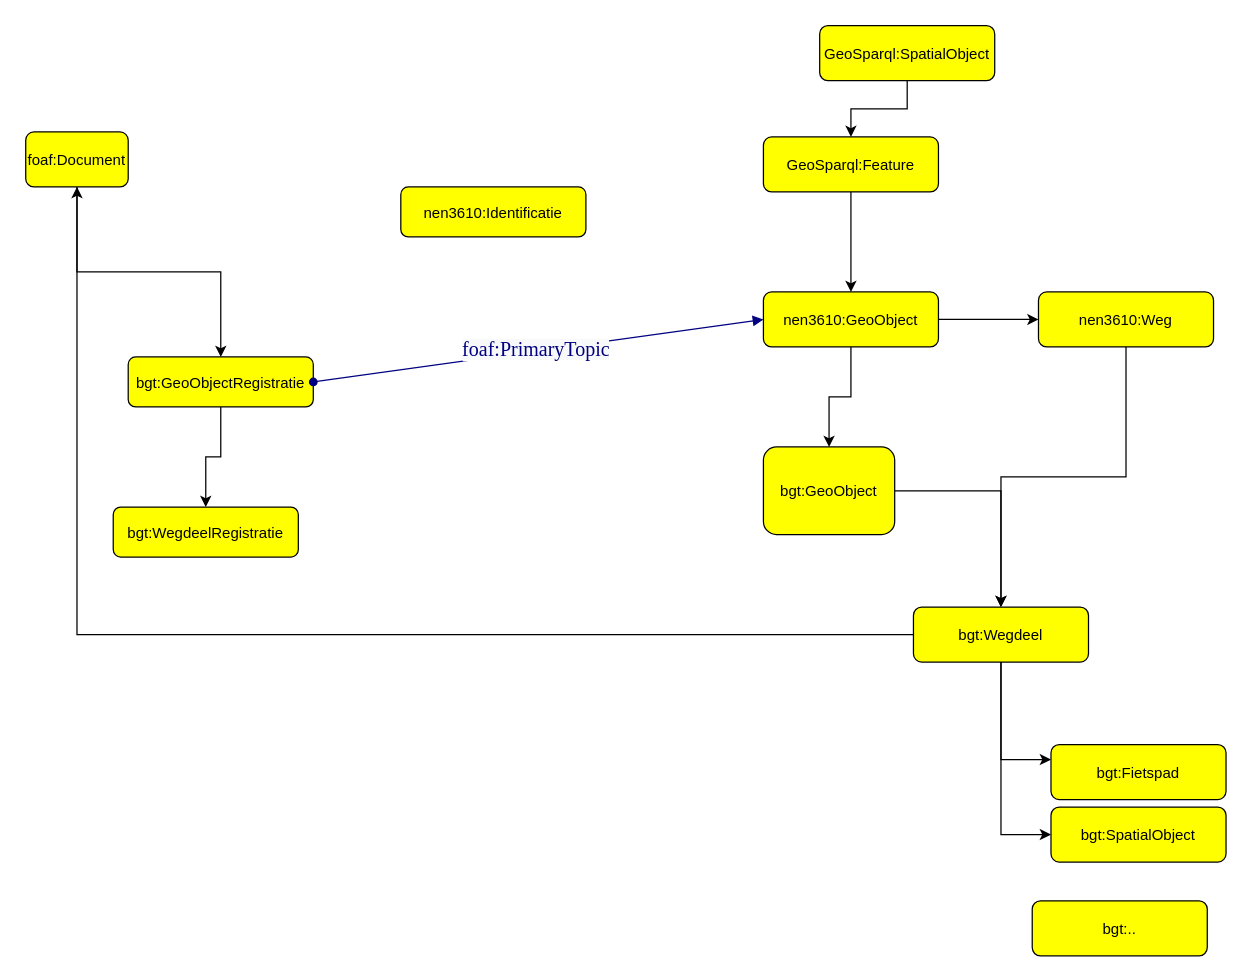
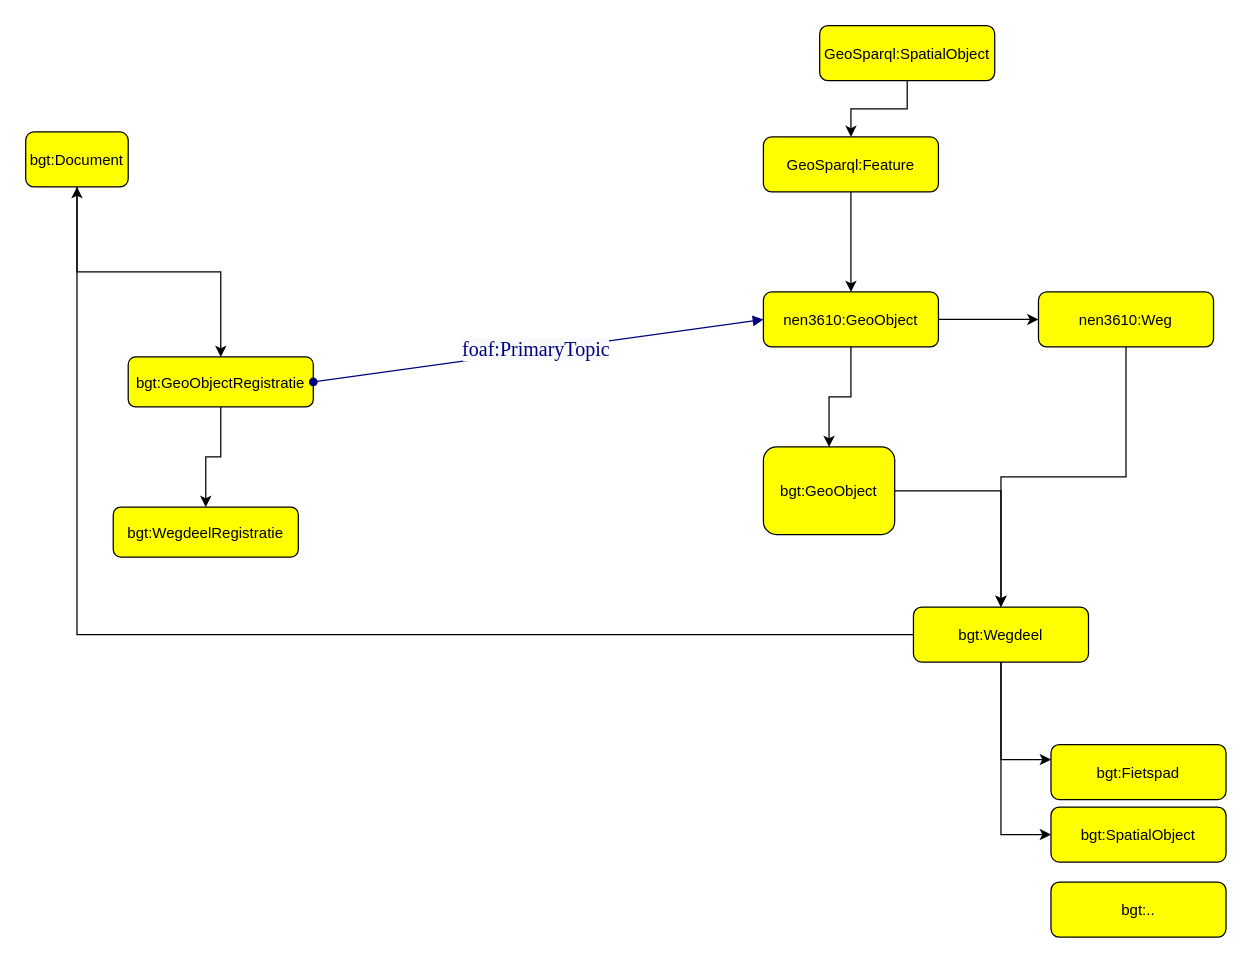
node "foaf:Document": label "foaf:Document" -> "bgt:Document"
node "nen3610:Identificatie": removed
node "bgt:..": moved (1119, 928) -> (1138, 909)
